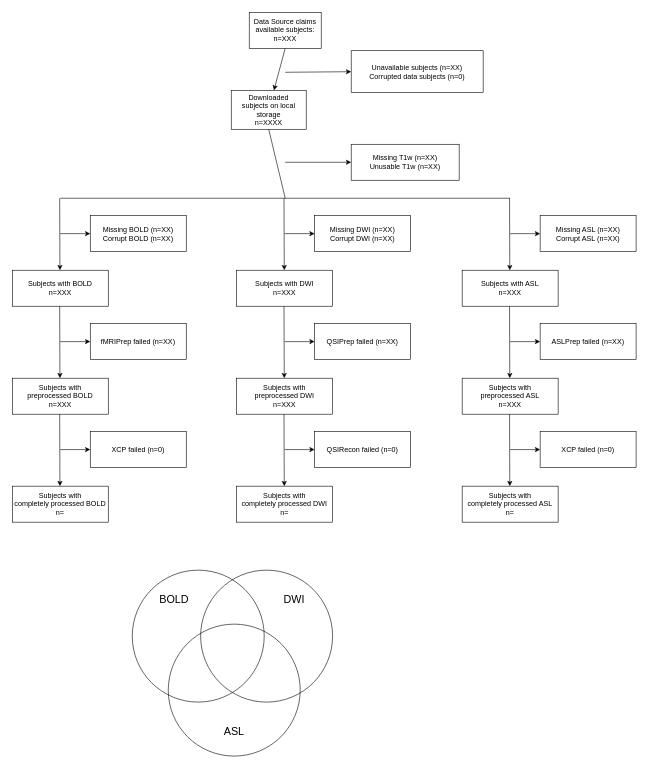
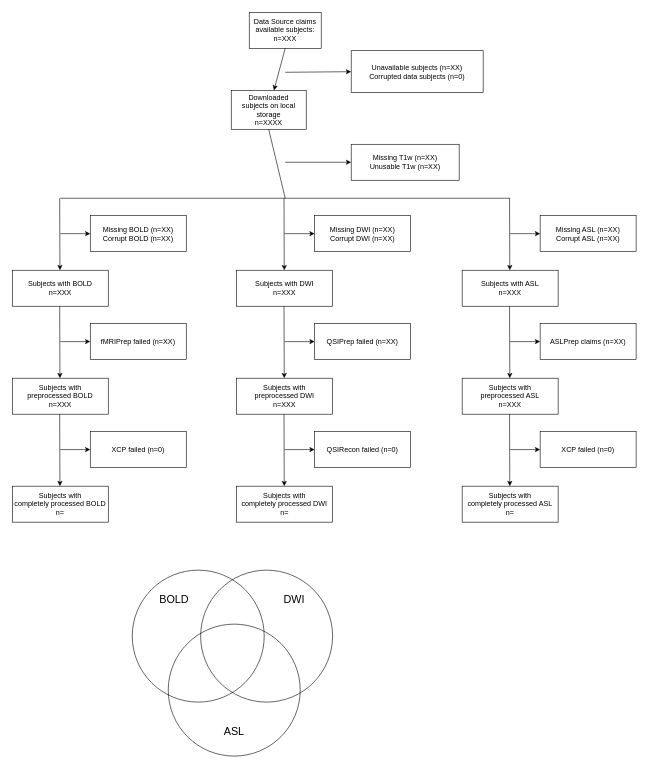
node "ASLPrep failed (n=XX)": label "ASLPrep failed (n=XX)" -> "ASLPrep claims (n=XX)"
